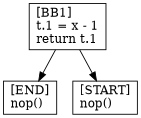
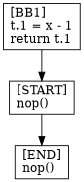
edge "[BB1] t.1 = x - 1 return t.1" -> "[END] nop()": now "[START] nop()" -> "[END] nop()"
